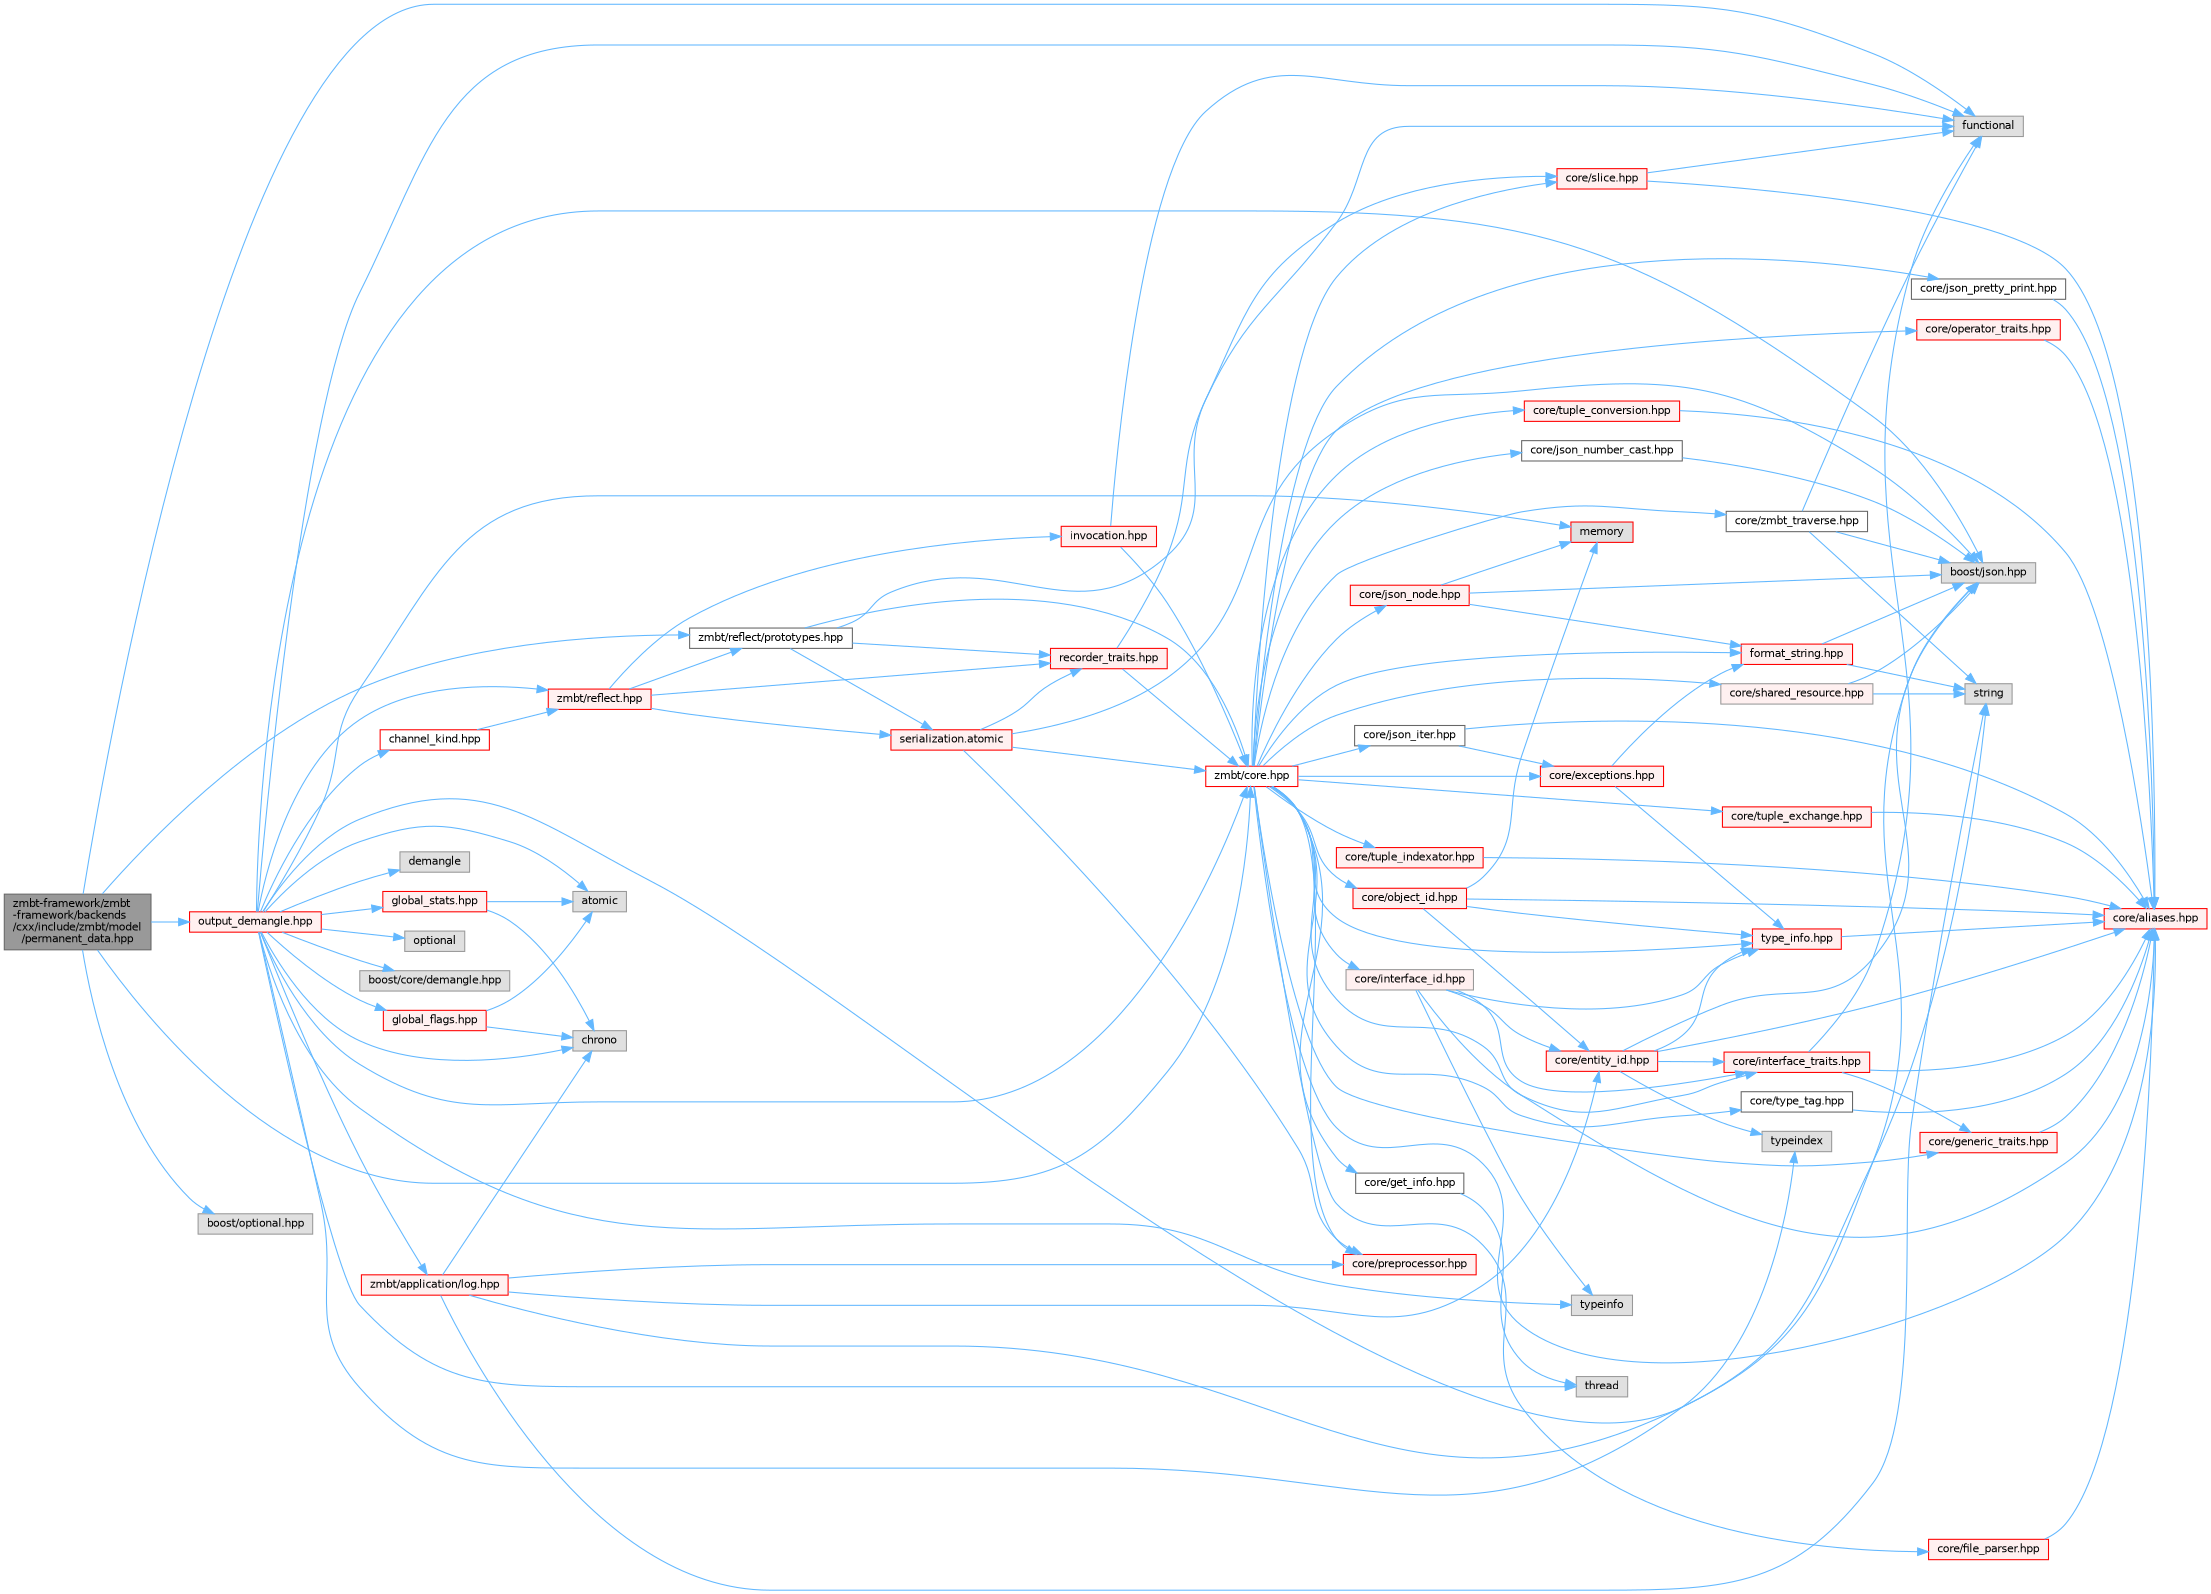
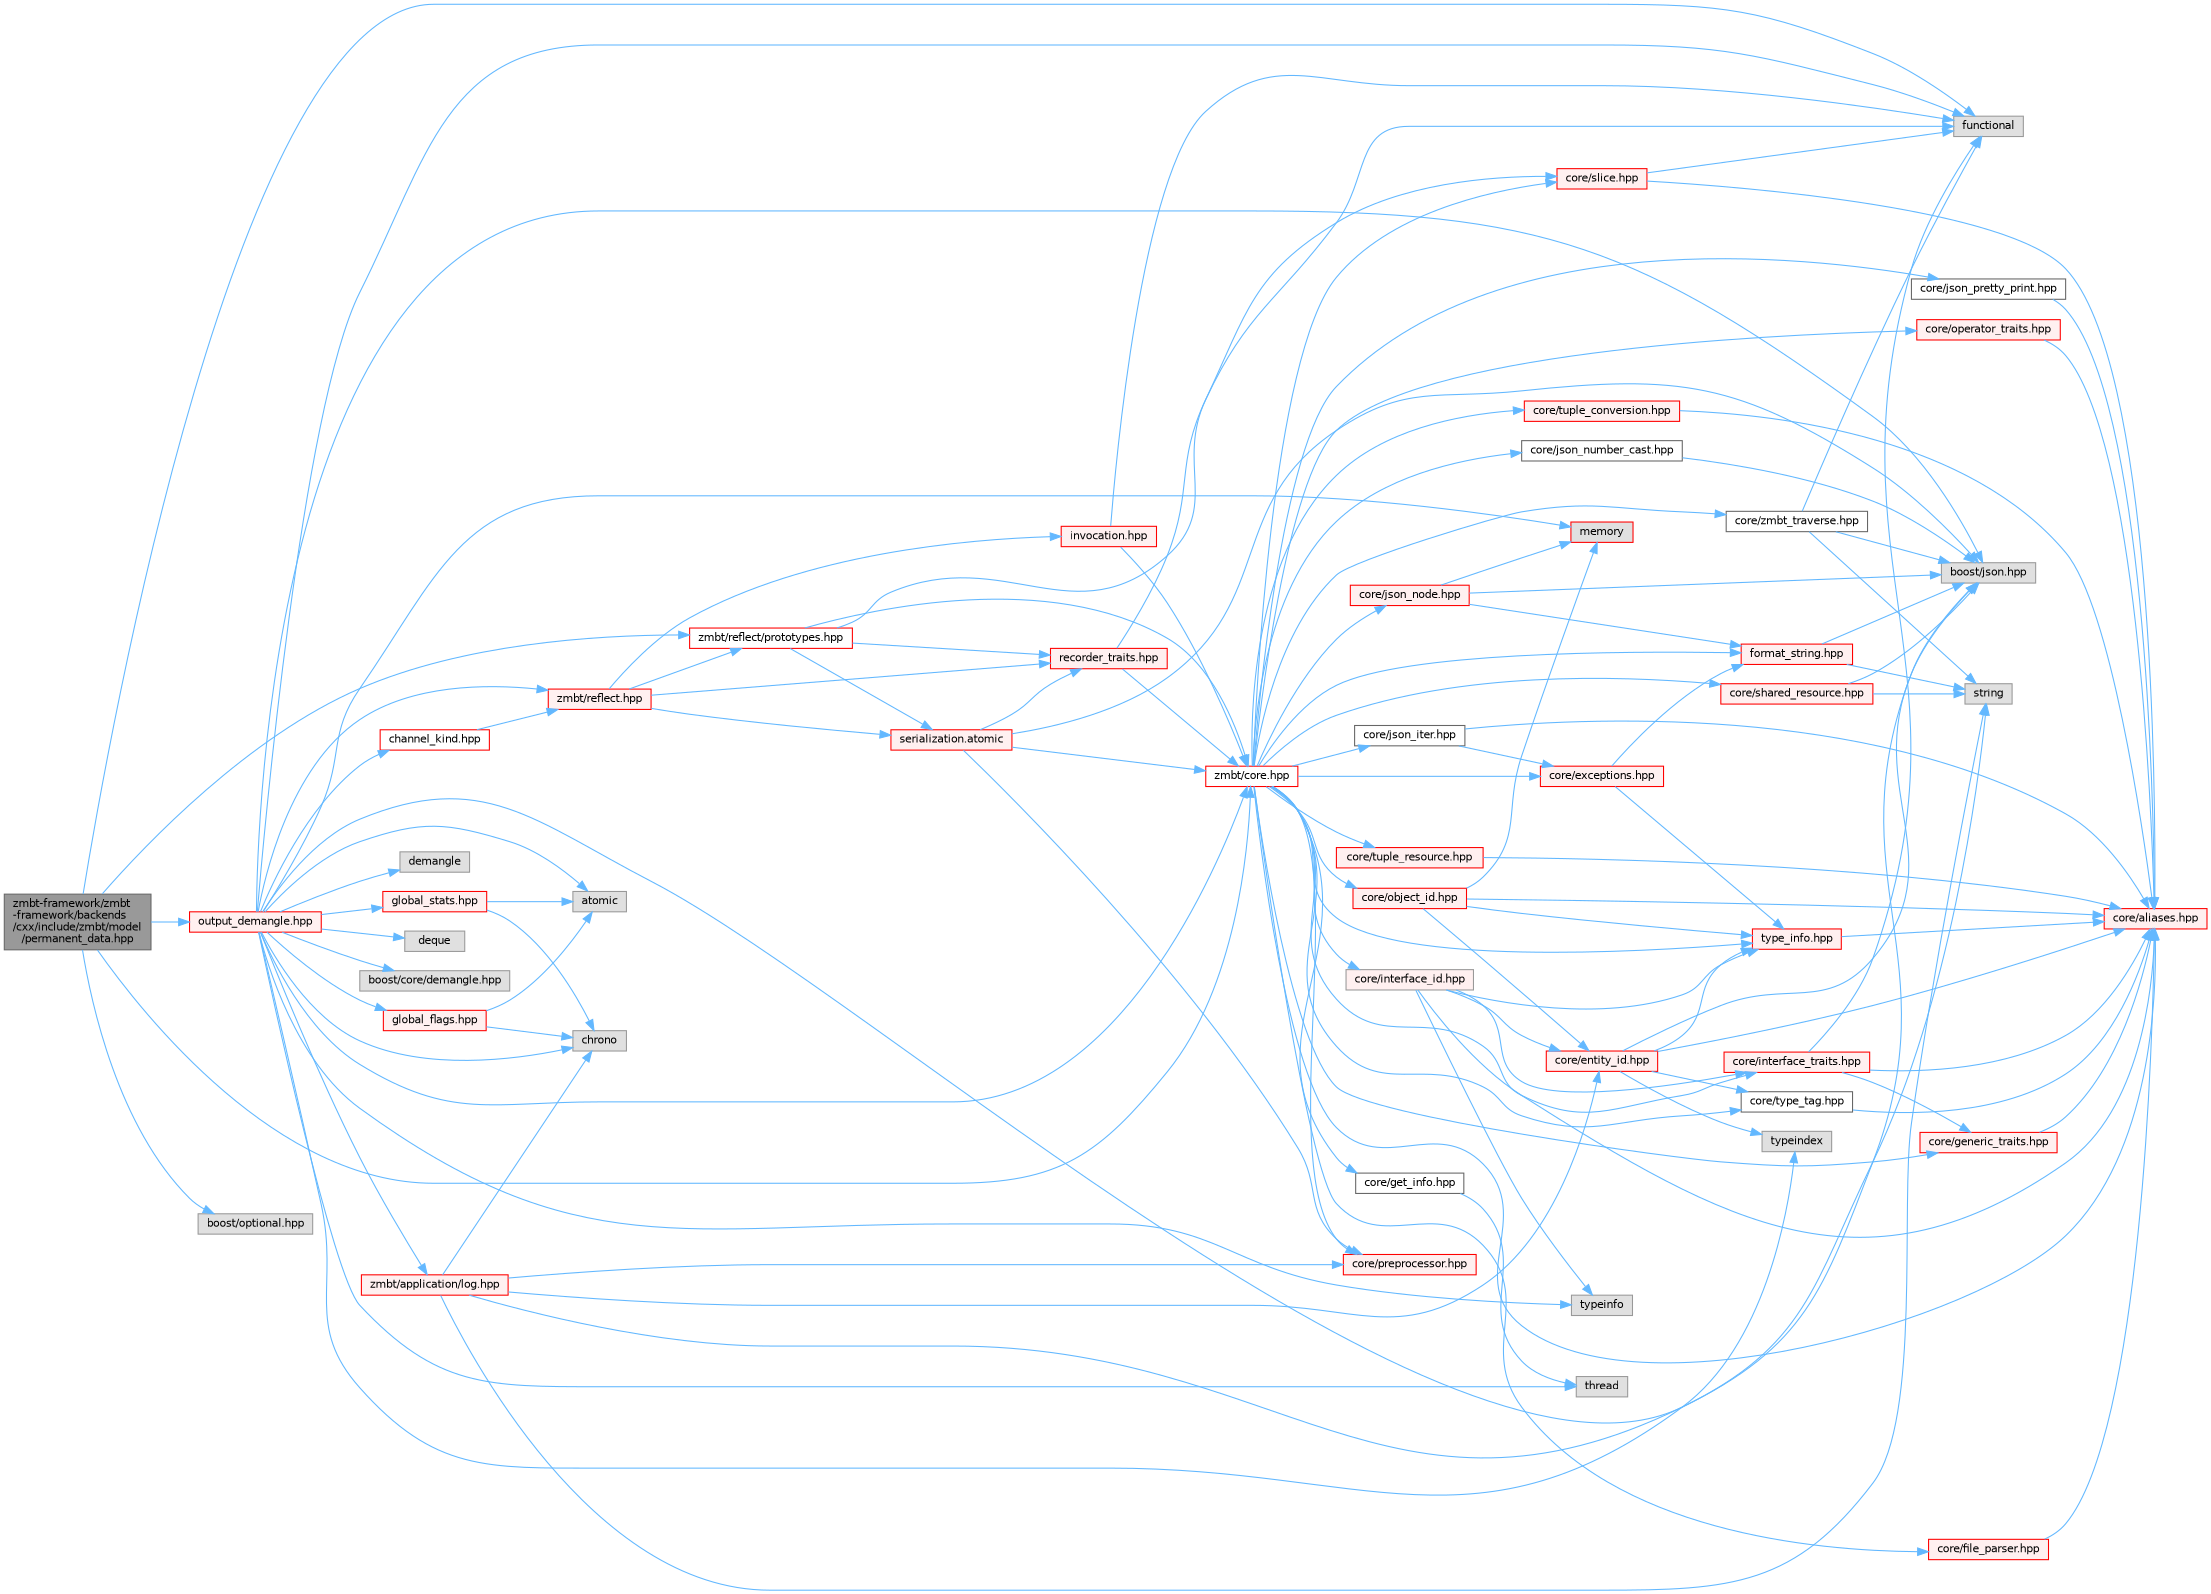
node "zmbt/reflect/prototypes.hpp": color grey40 -> red
node "core/shared_resource.hpp": color grey60 -> red
node "core/tuple_exchange.hpp": removed
node "core/tuple_indexator.hpp": label "core/tuple_indexator.hpp" -> "core/tuple_resource.hpp"
node "optional": label "optional" -> "deque"
edge "core/entity_id.hpp" -> "core/interface_traits.hpp": now "core/entity_id.hpp" -> "core/type_tag.hpp"
